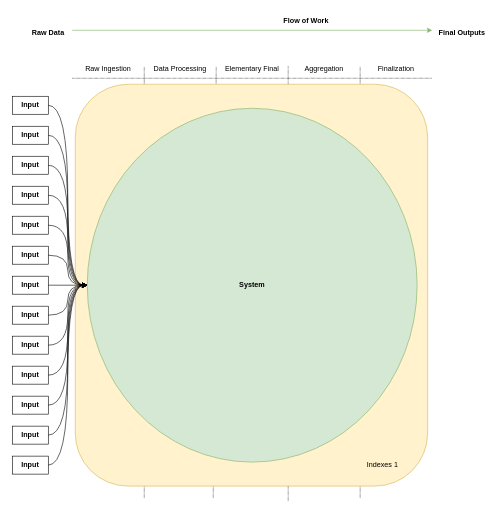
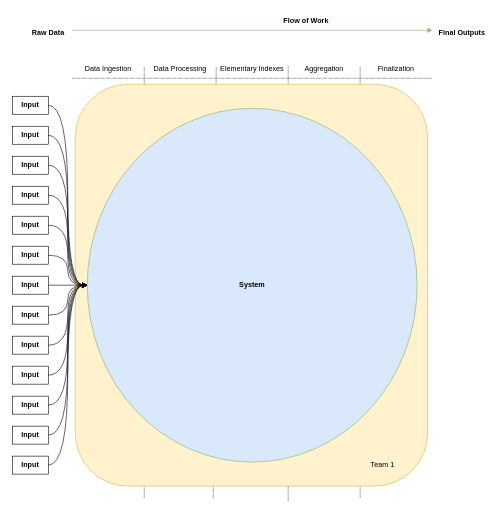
node "Raw Ingestion": label "Raw Ingestion" -> "Data Ingestion"
node "Elementary Final": label "Elementary Final" -> "Elementary Indexes"
node "System": fillcolor #d5e8d4 -> #dae8fc
node "Indexes 1": label "Indexes 1" -> "Team 1"
